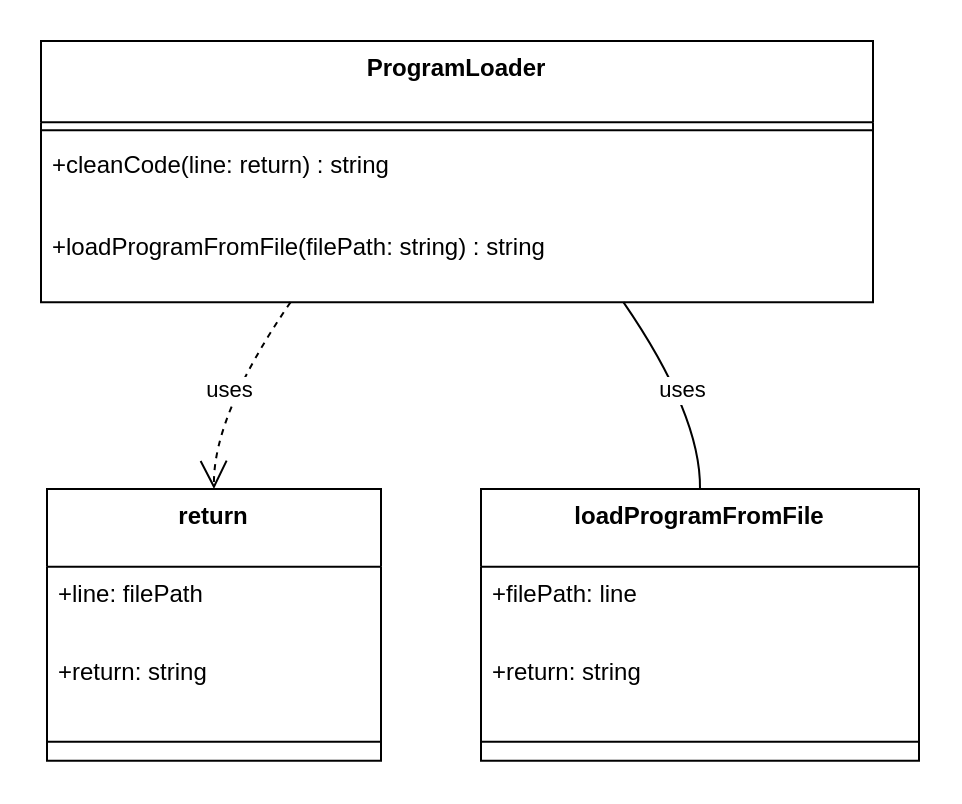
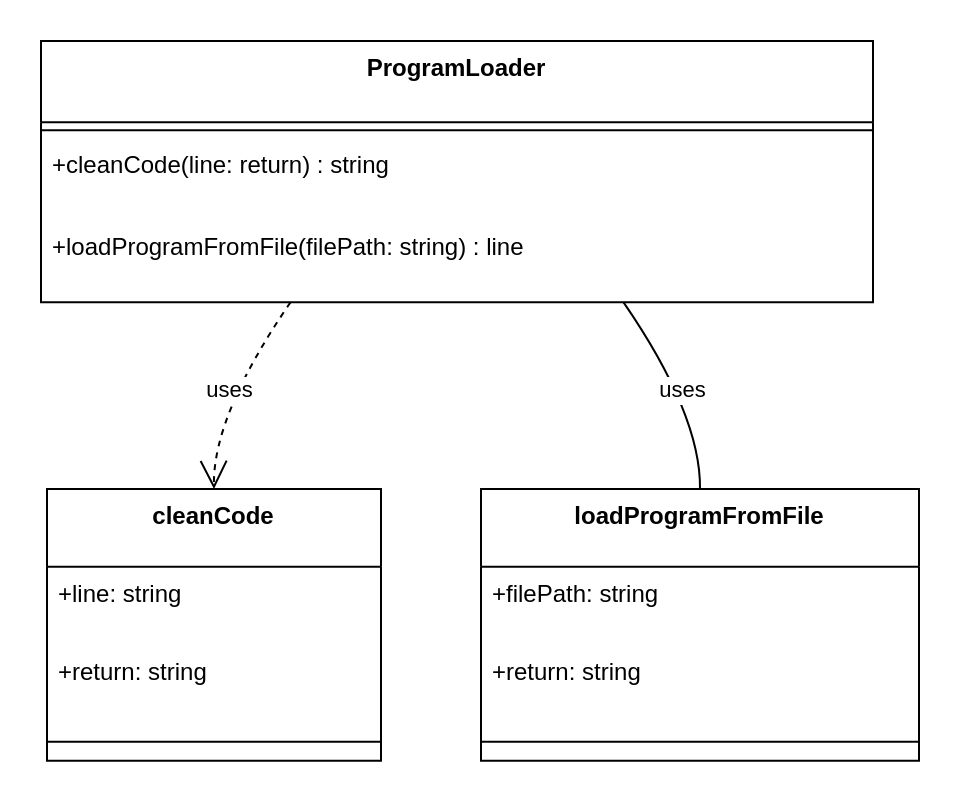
node "+loadProgramFromFile(filePath: string) : string": label "+loadProgramFromFile(filePath: string) : string" -> "+loadProgramFromFile(filePath: string) : line"
node "return": label "return" -> "cleanCode"
node "+line: filePath": label "+line: filePath" -> "+line: string"
node "+filePath: line": label "+filePath: line" -> "+filePath: string"
